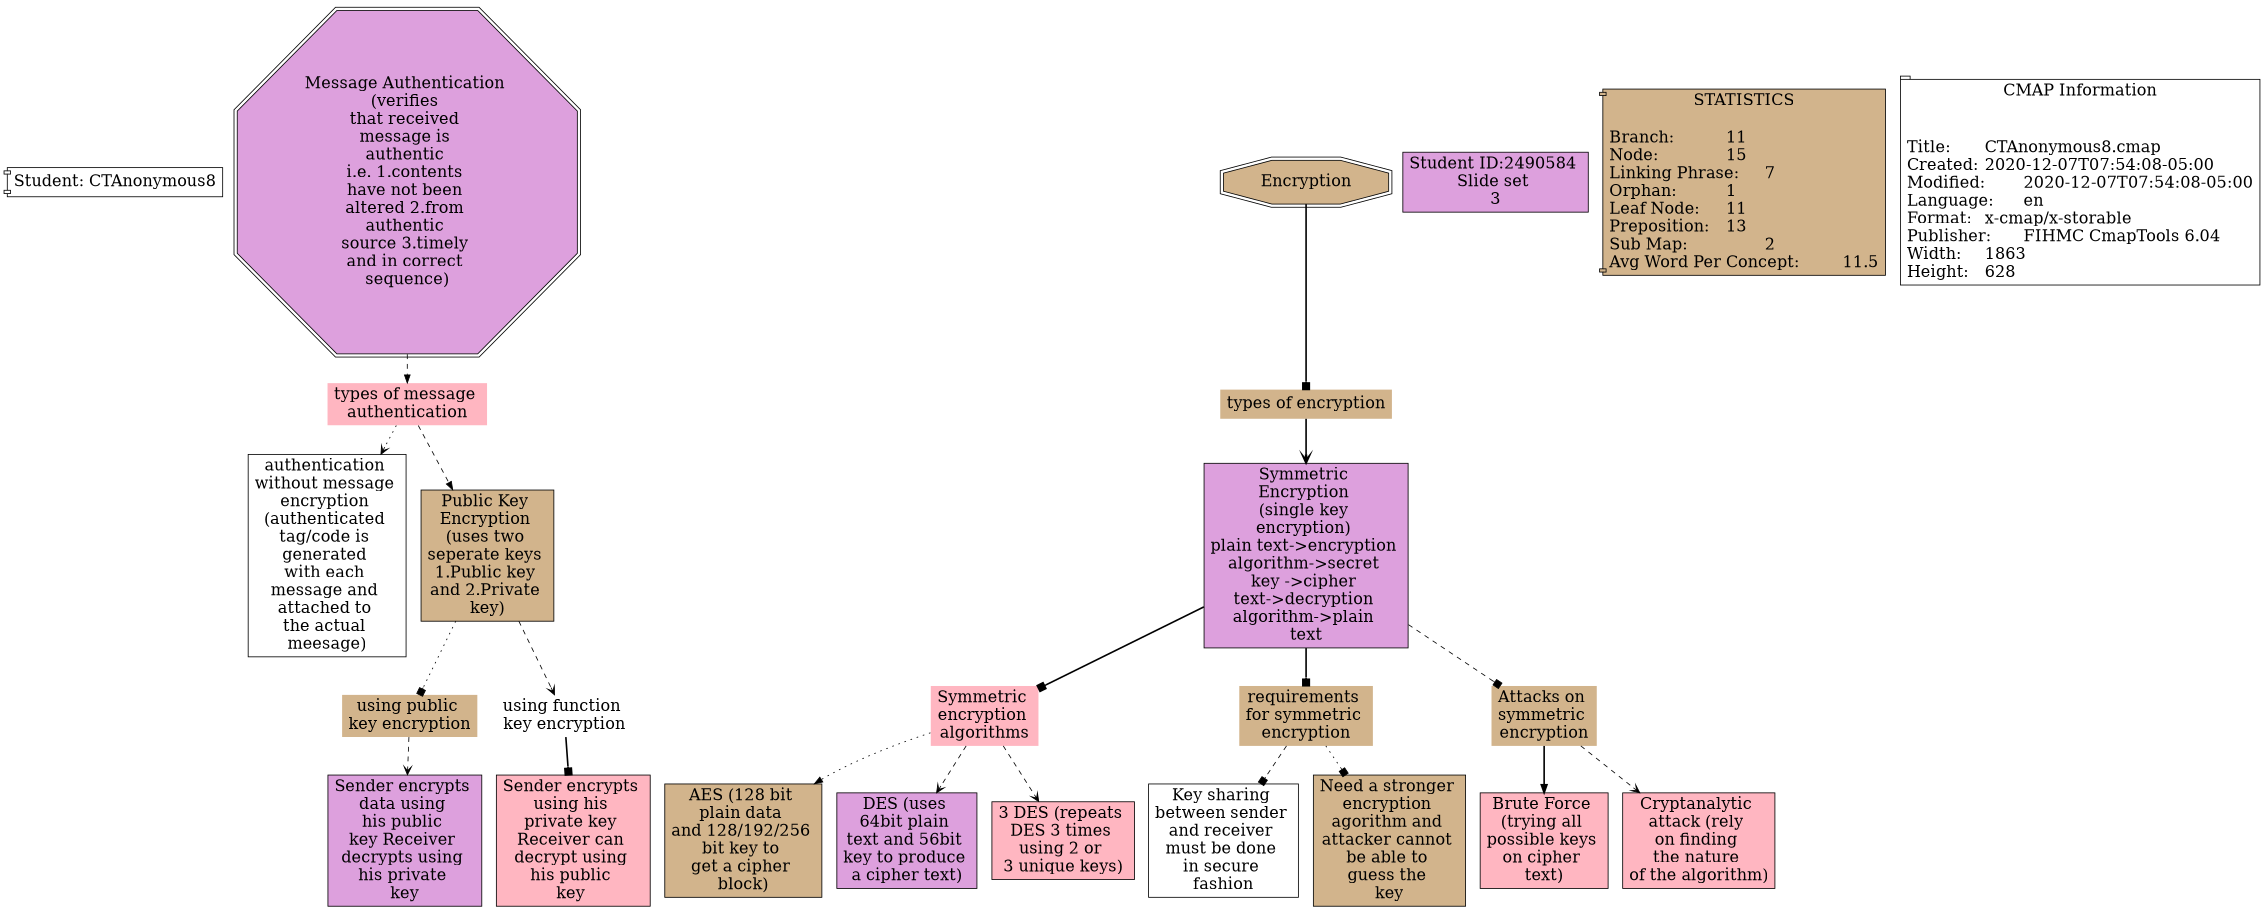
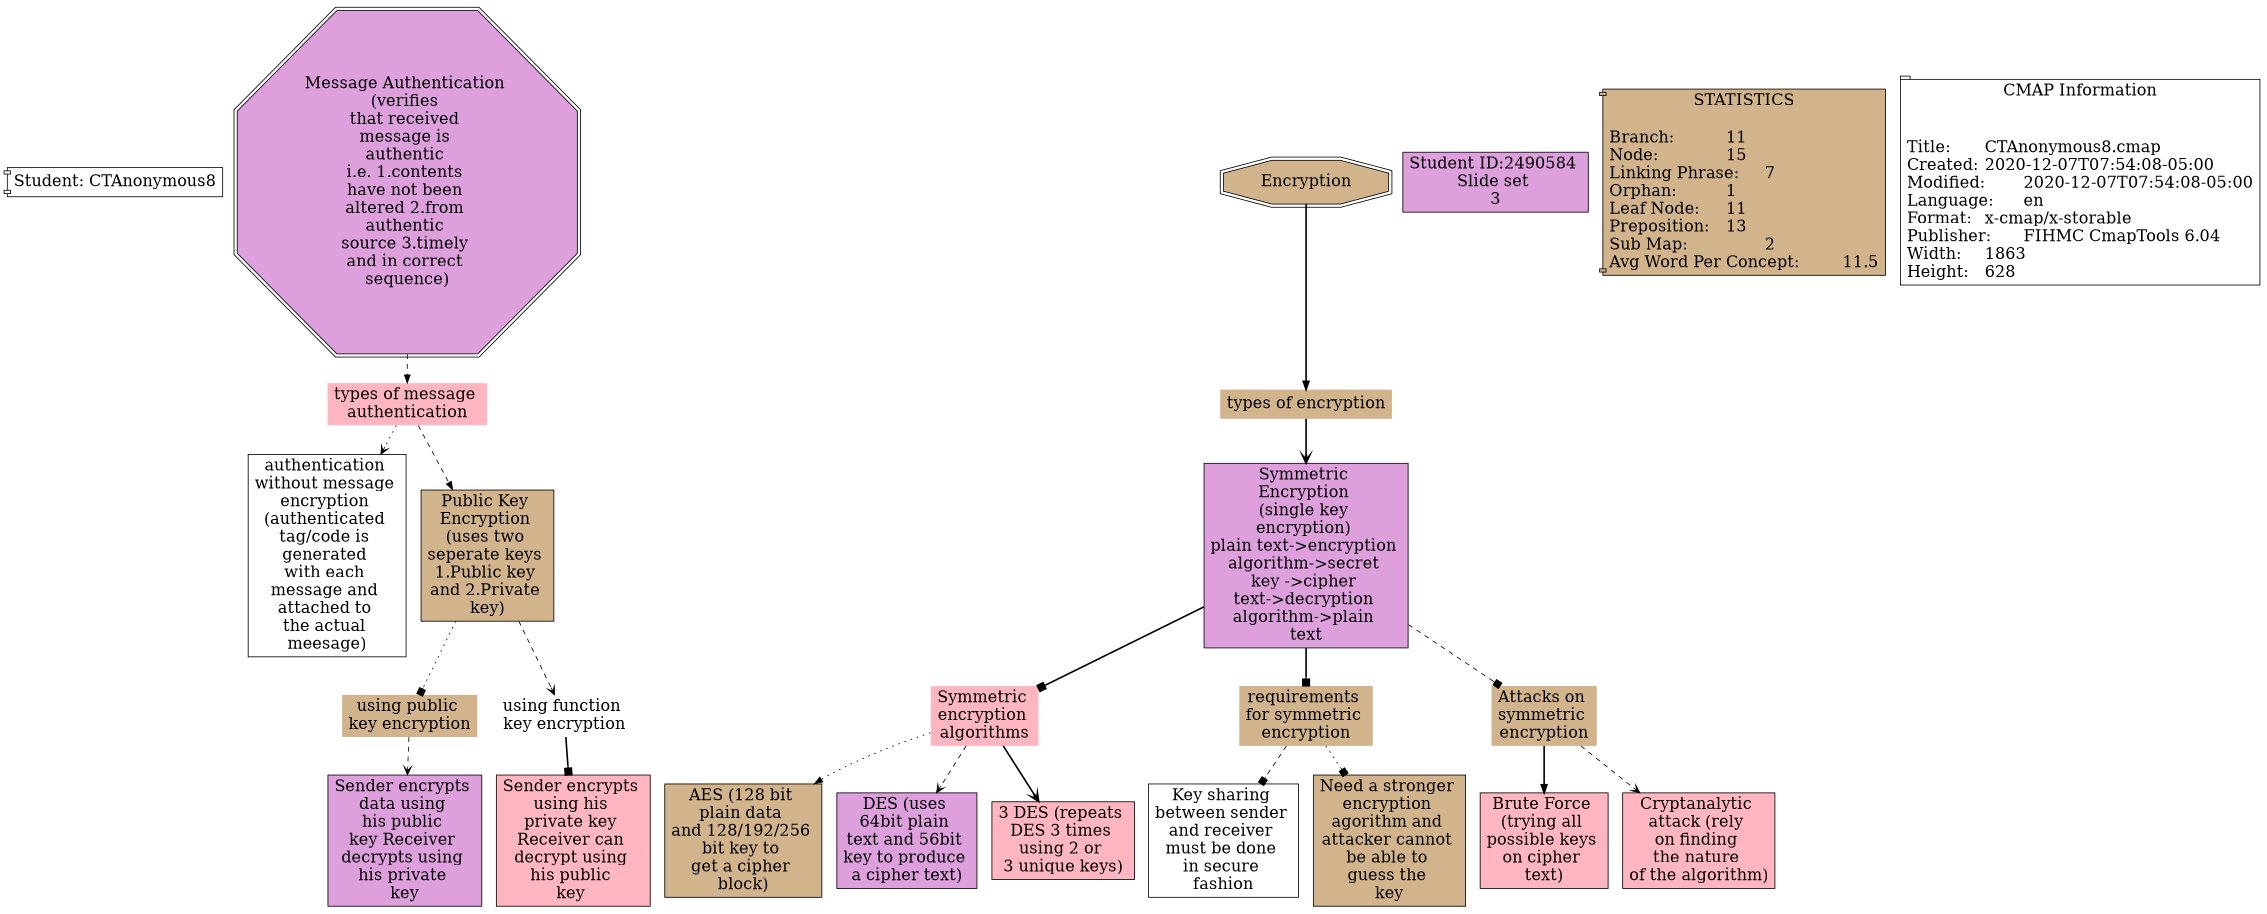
edge "Encryption" -> "types of encryption": arrowhead box -> normal
edge "Symmetric encryption algorithms" -> "3 DES (repeats DES 3 times using 2 or 3 unique keys)": style dashed -> bold
